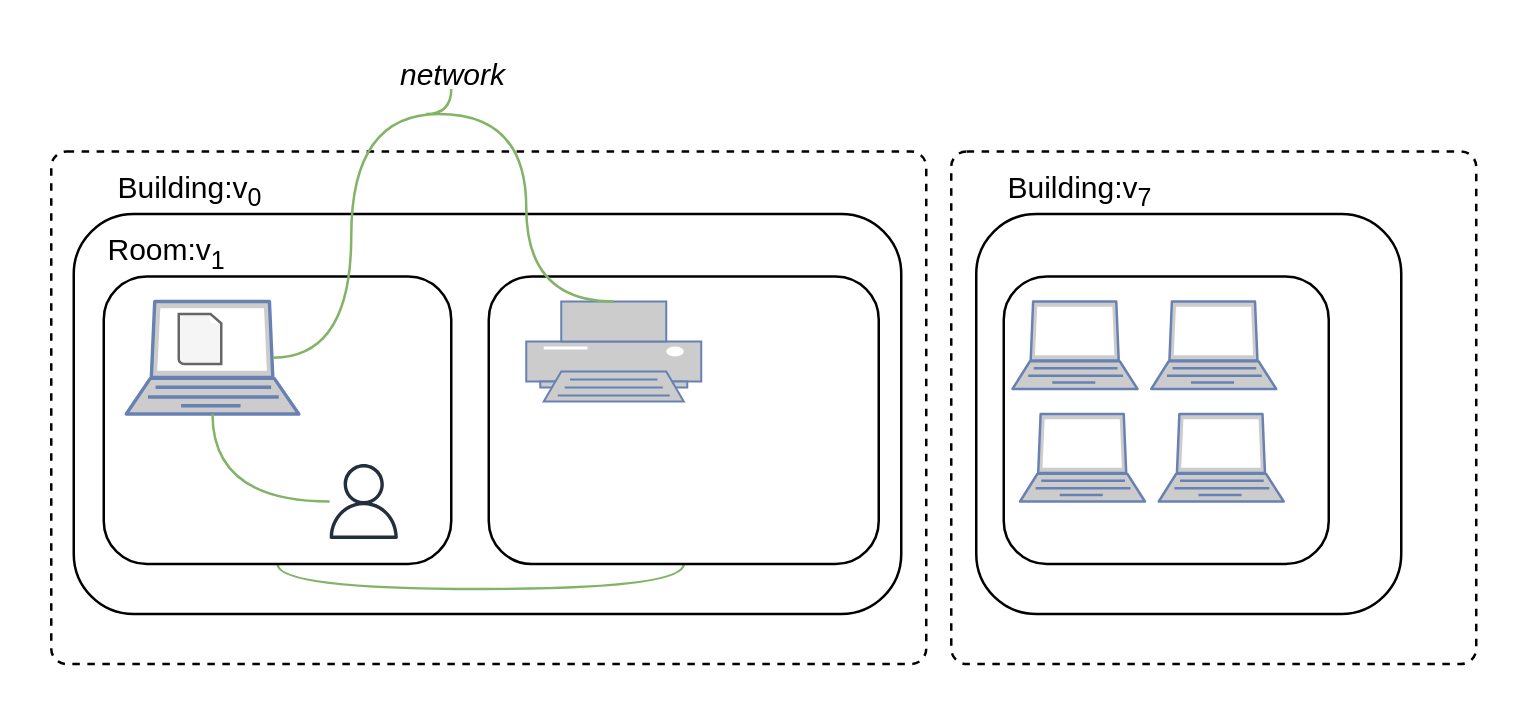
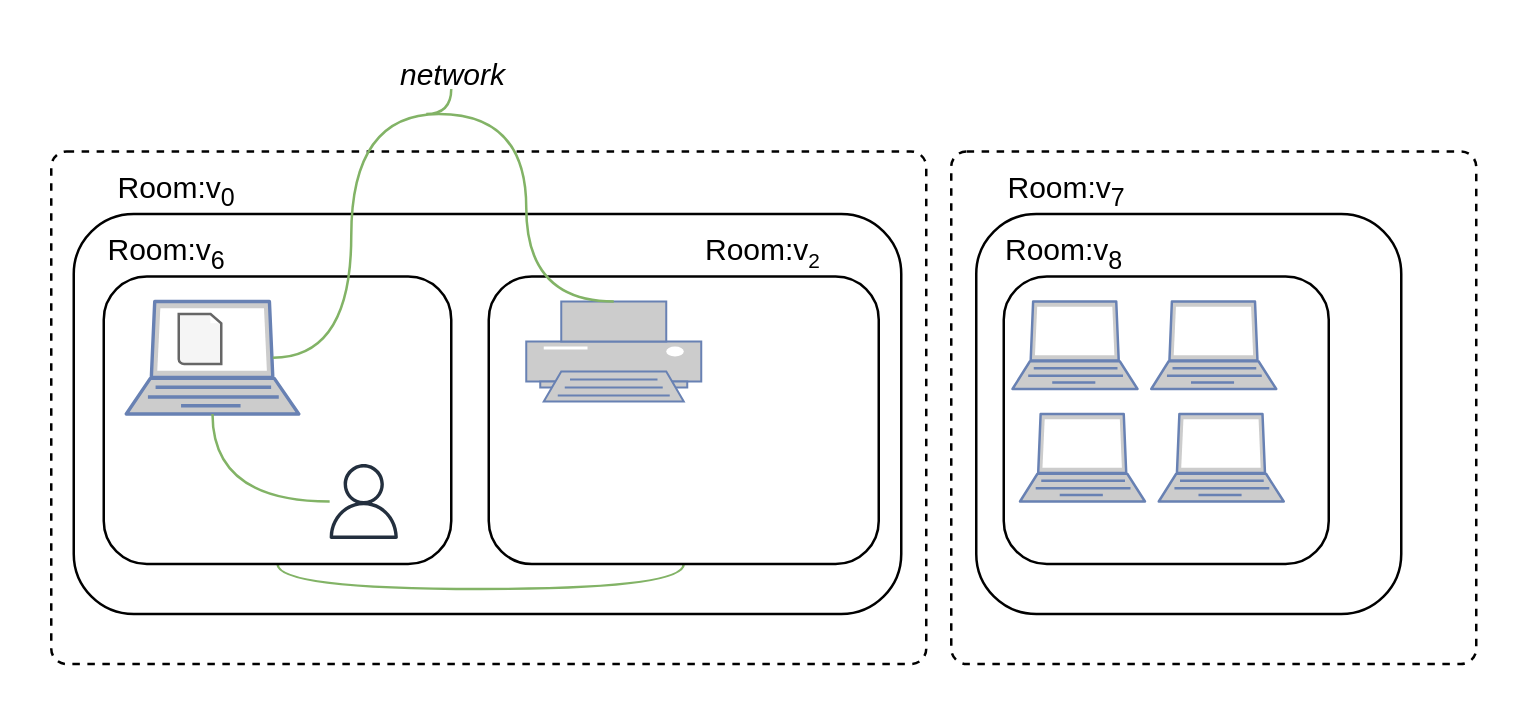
node "Building:v0": label "Building:v0" -> "Room:v0"
node "Building:v7": label "Building:v7" -> "Room:v7"
node "Room:v2": added
node "Room:v8": added
node "Room:v1": label "Room:v1" -> "Room:v6"
